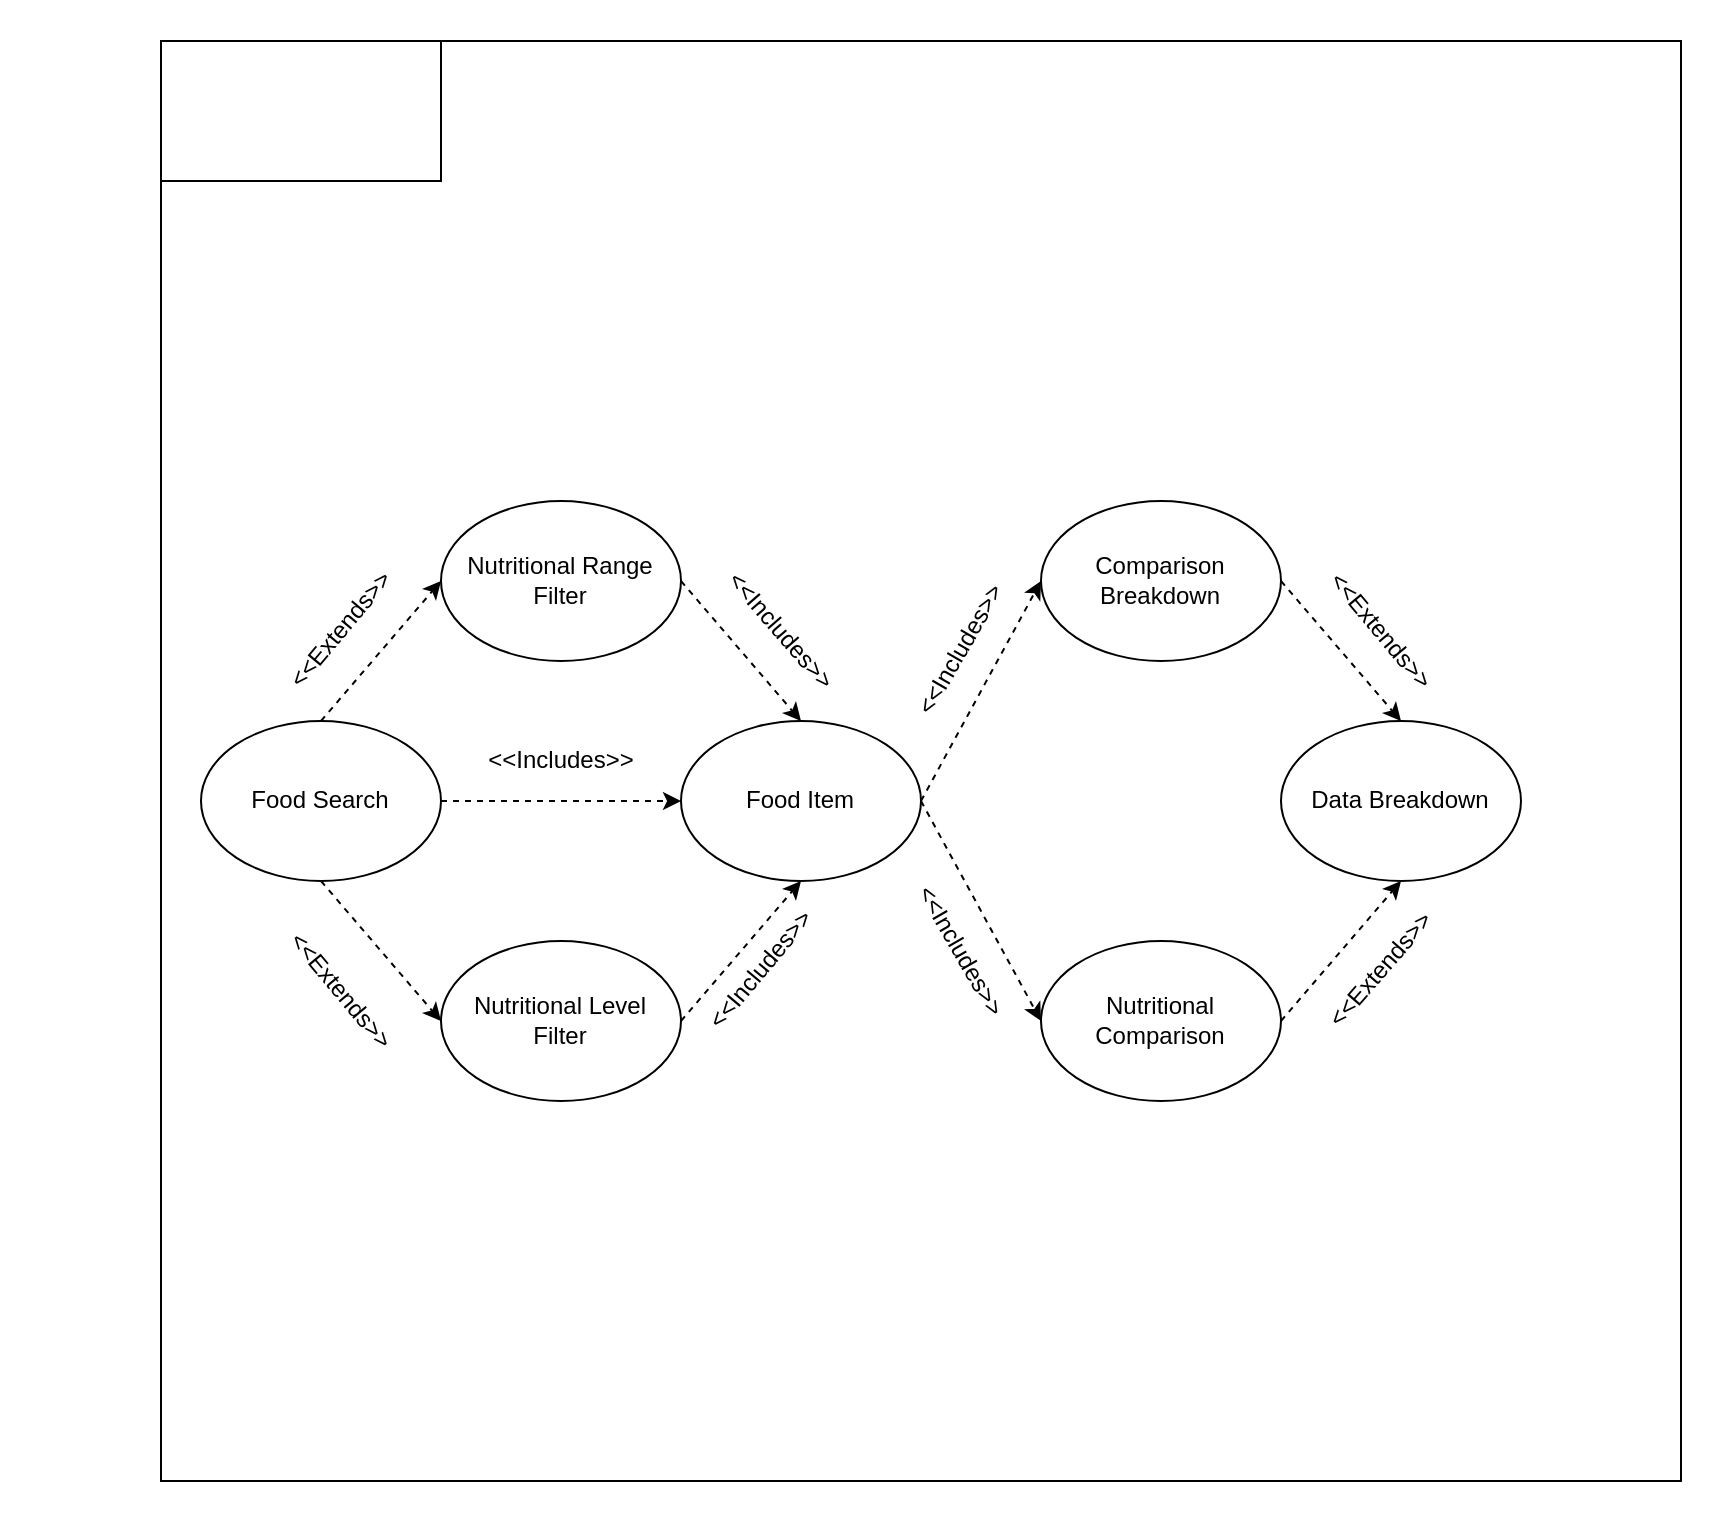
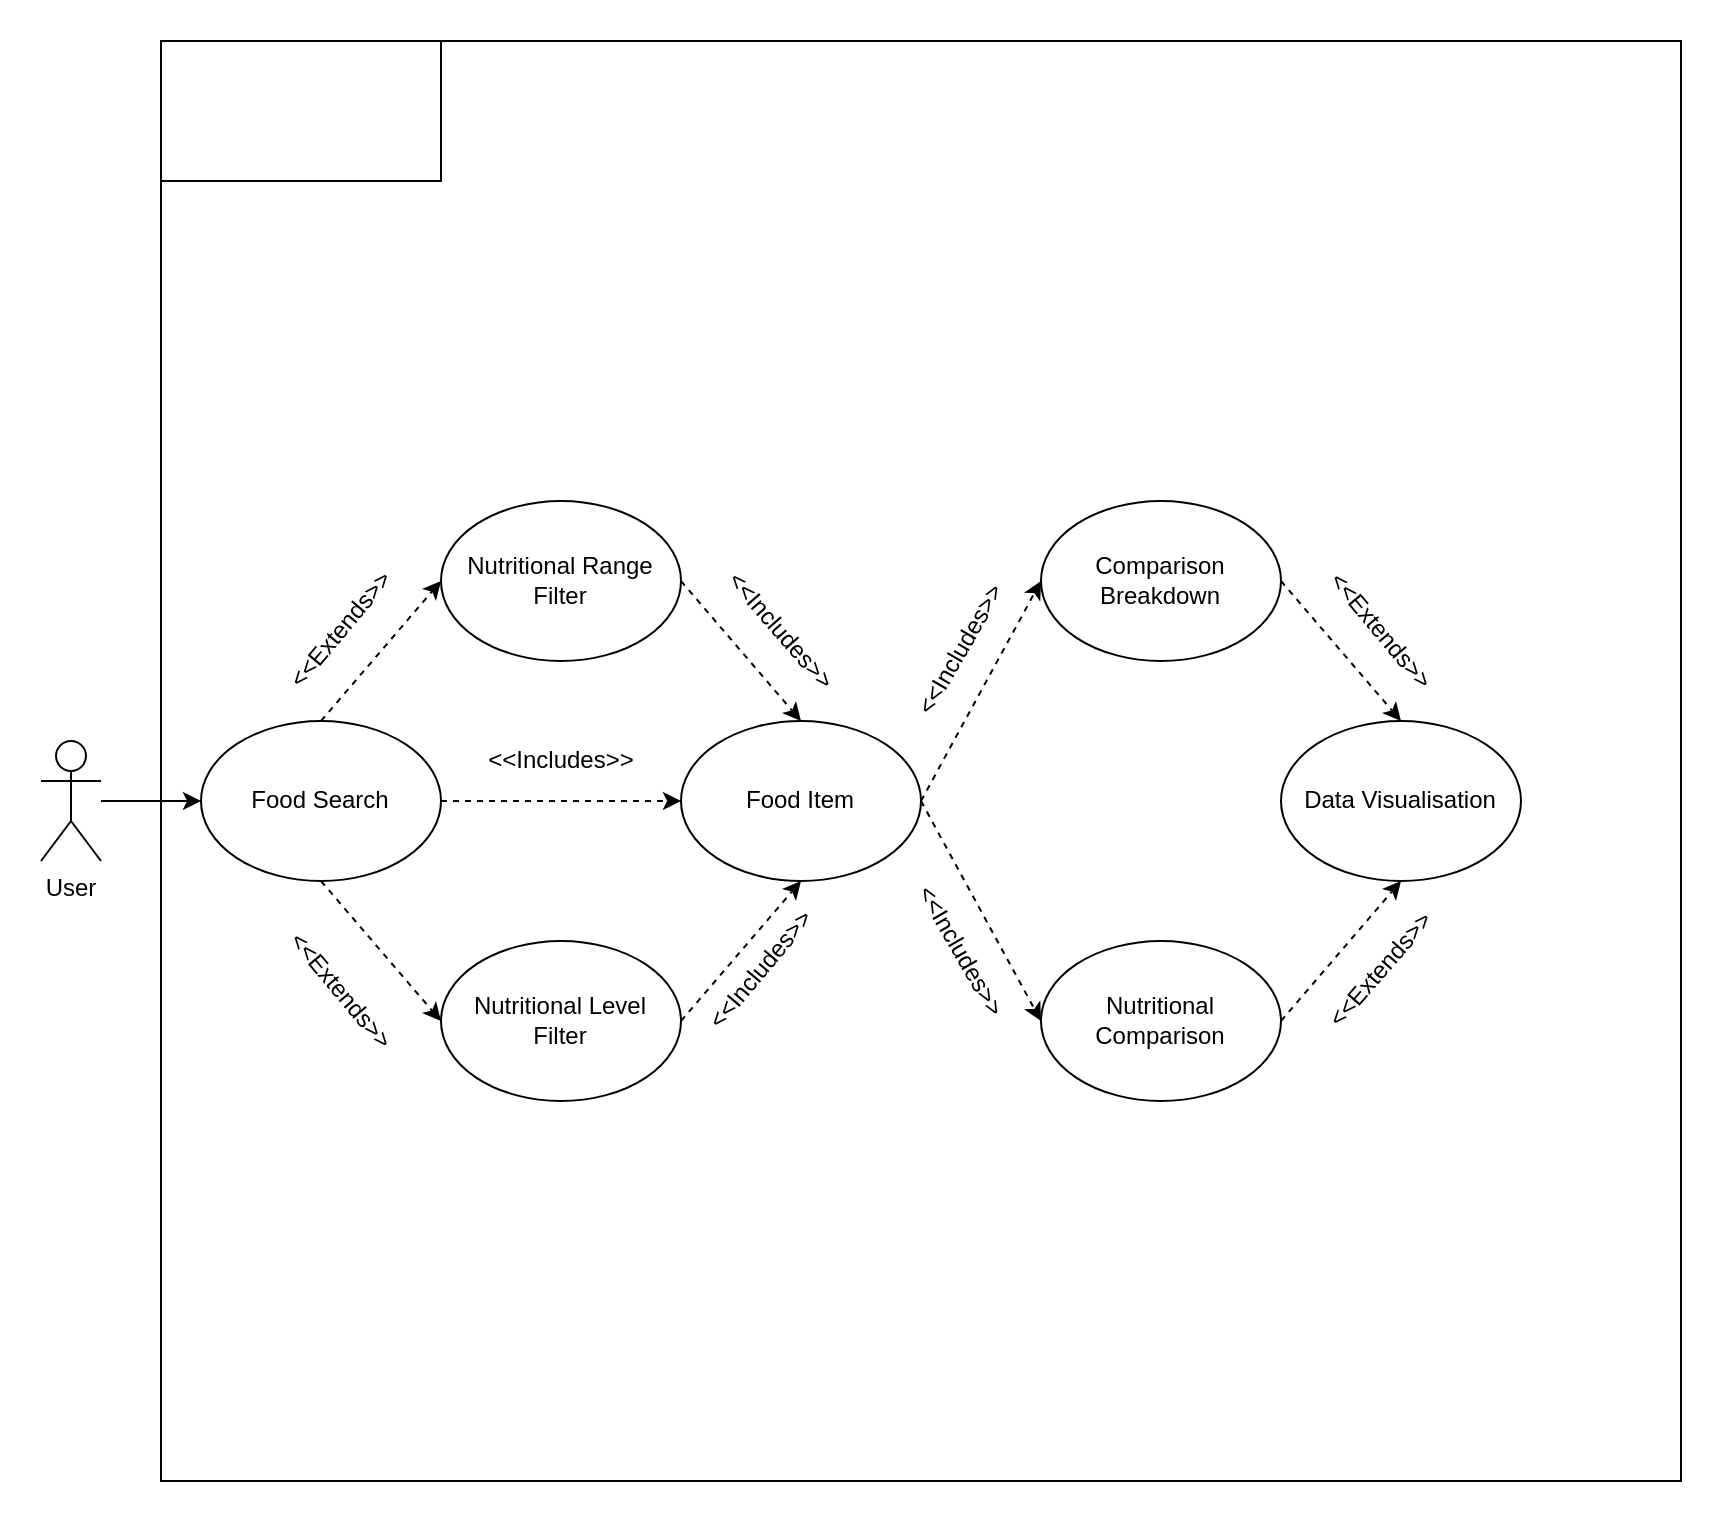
node "User": added
edge "User" -> "Food Search": added
node "Data Breakdown": label "Data Breakdown" -> "Data Visualisation"
